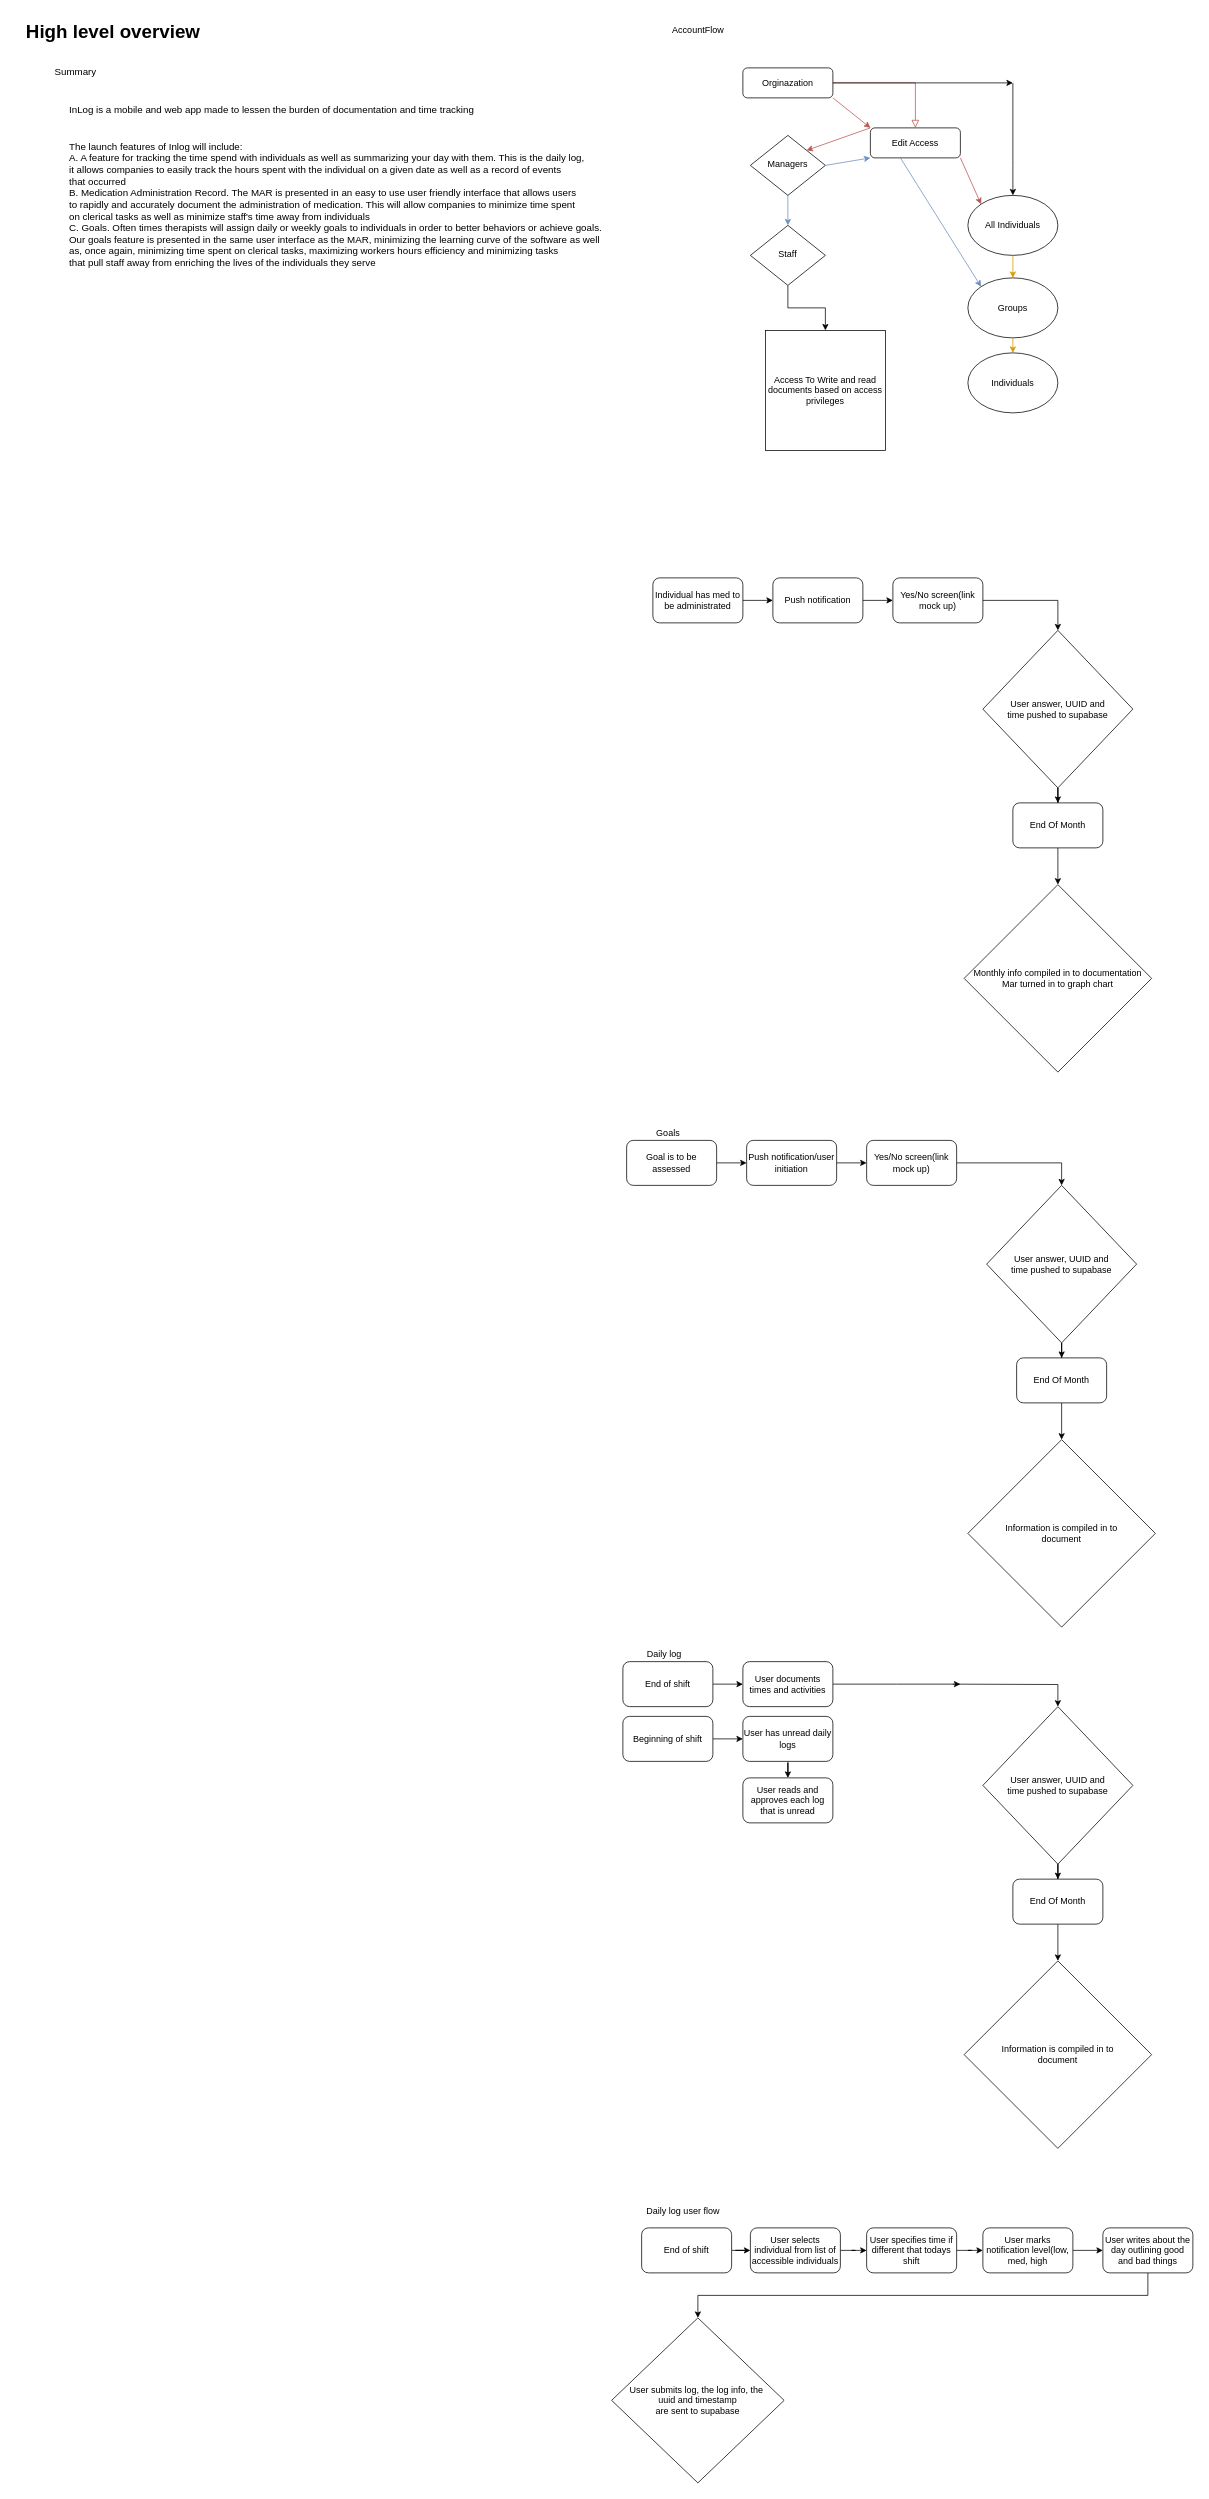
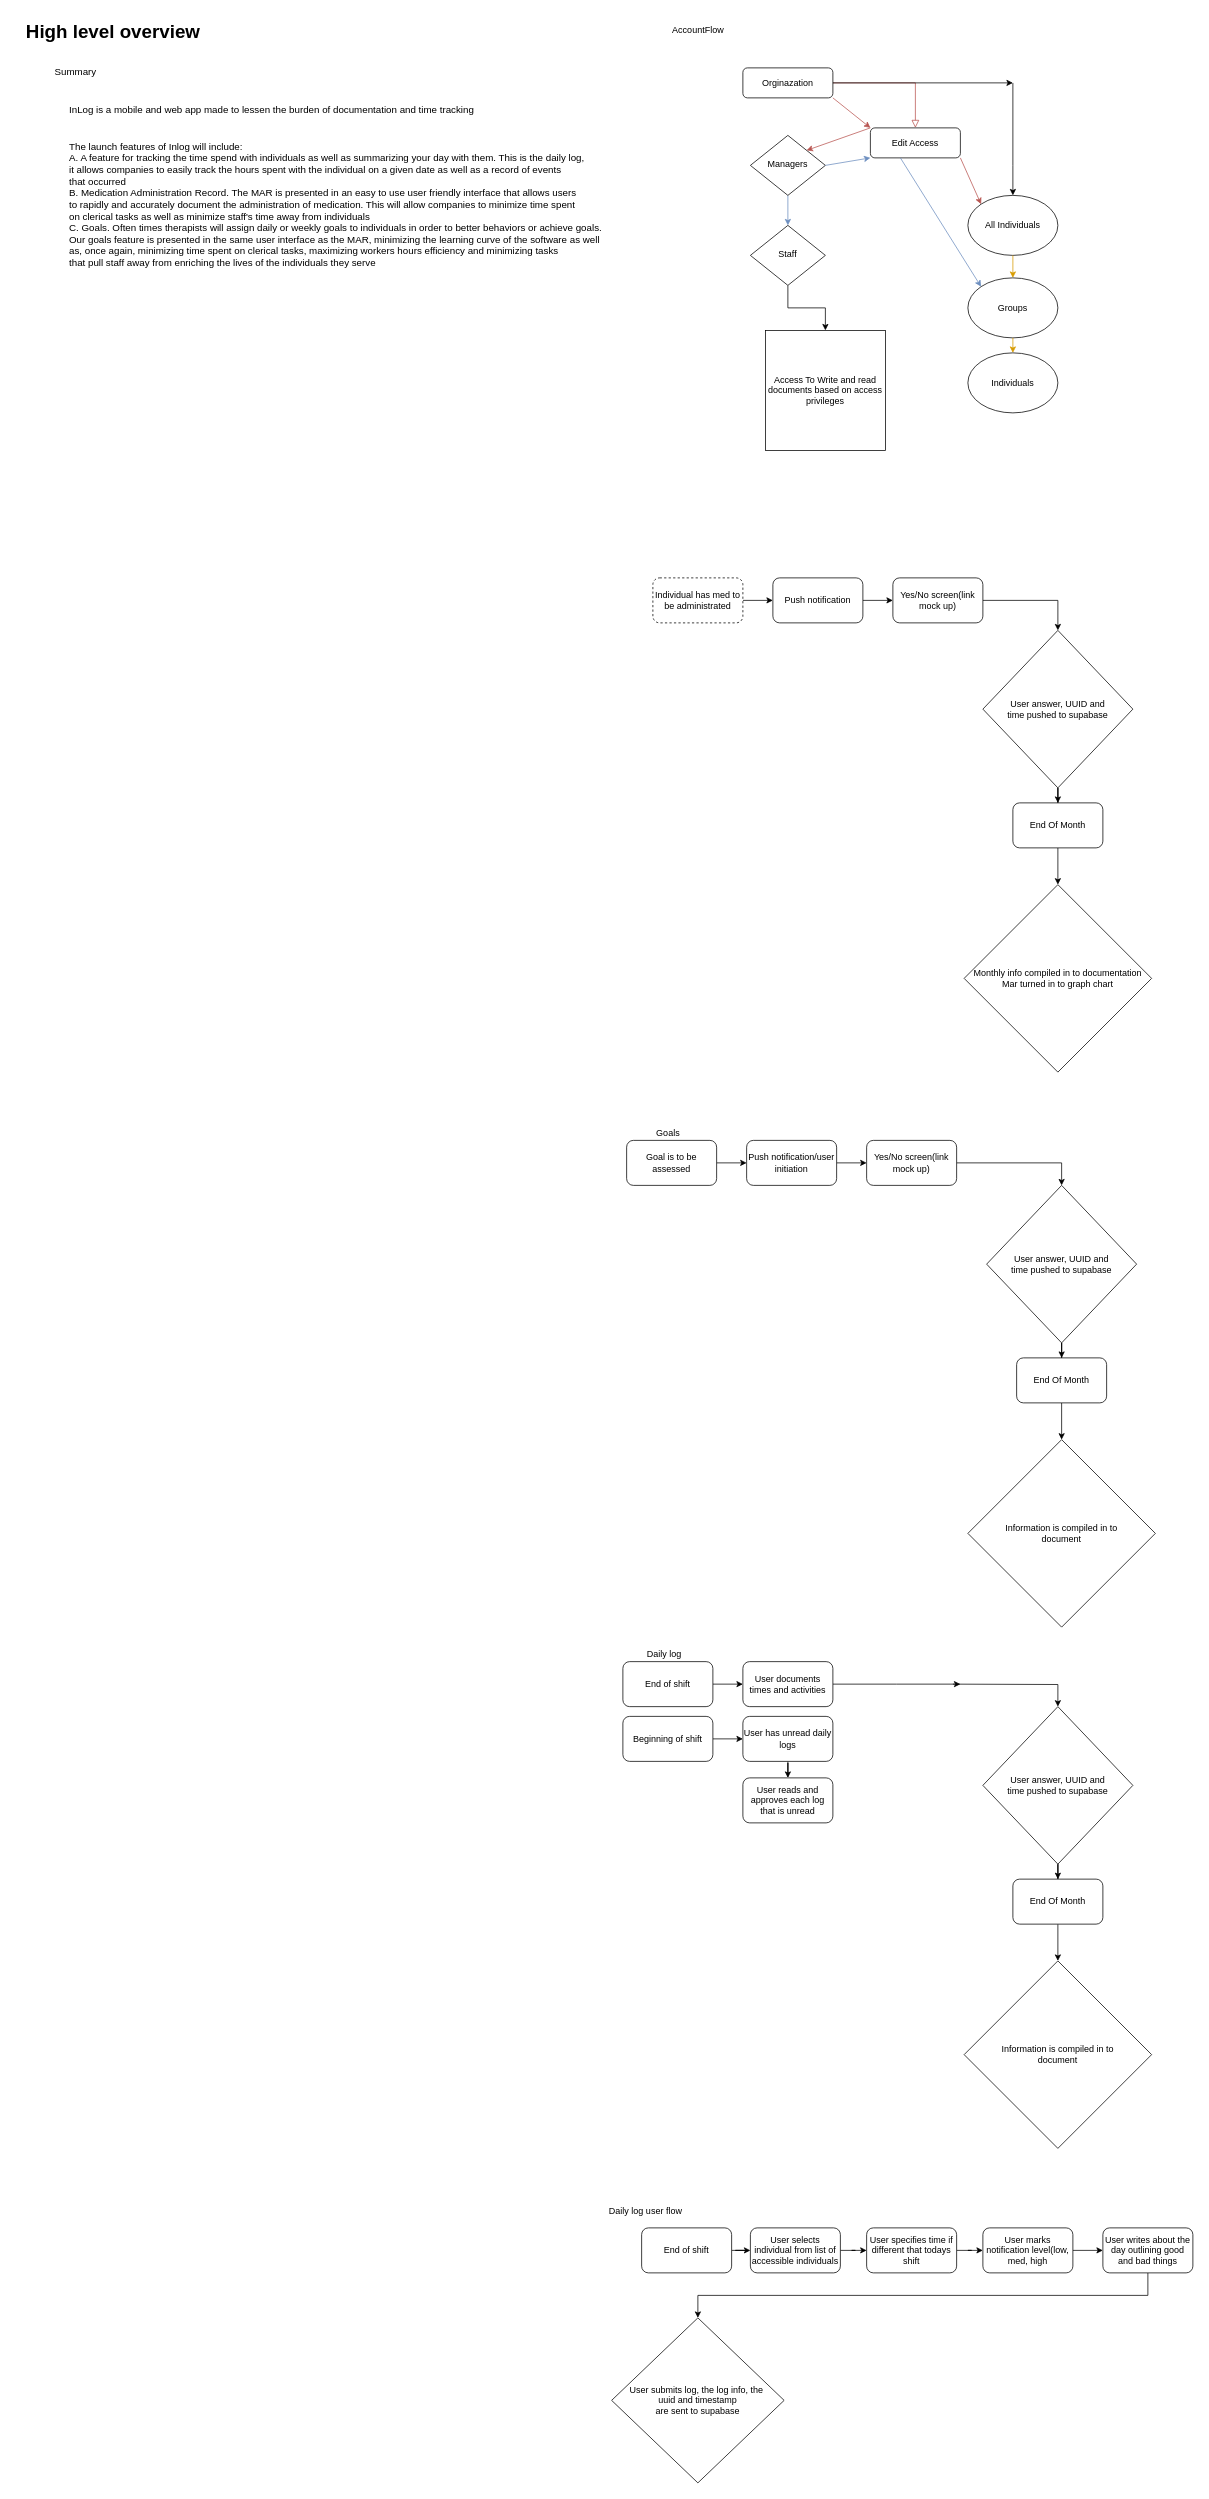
node "Individual has med to be administrated": style solid -> dashed
node "Daily log user flow": moved (683, 2211) -> (645, 2211)
